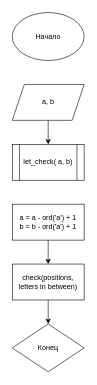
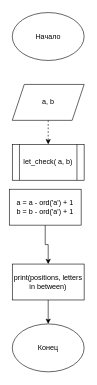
edge "a, b" -> "let_check( a, b)": style solid -> dashed
node "a = a - ord('a') + 1 b = b - ord('a') + 1": moved (48, 222) -> (45, 207)
node "check(positions, letters in between)": label "check(positions, letters in between)" -> "print(positions, letters in between)"
node "Конец": shape diamond -> ellipse
